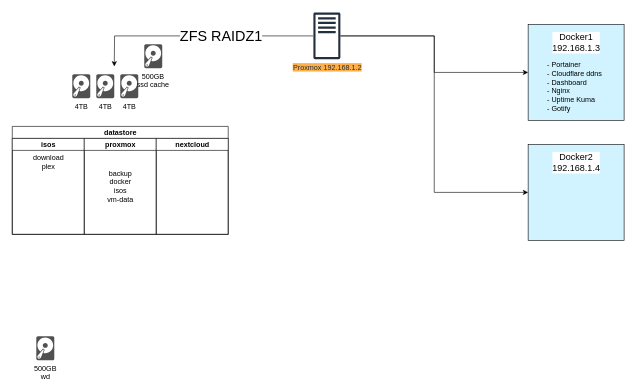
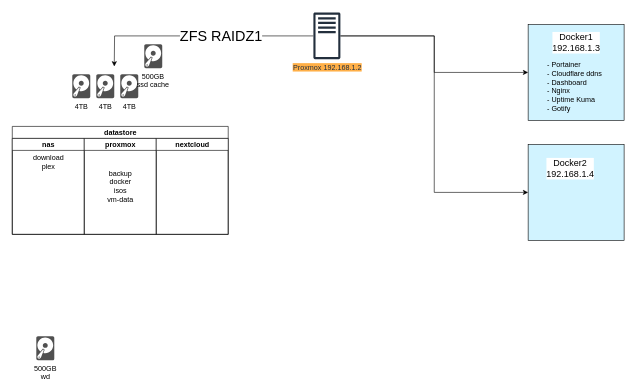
node "isos": label "isos" -> "nas"
node "Docker2 192.168.1.4": moved (576, 162) -> (570, 168)
